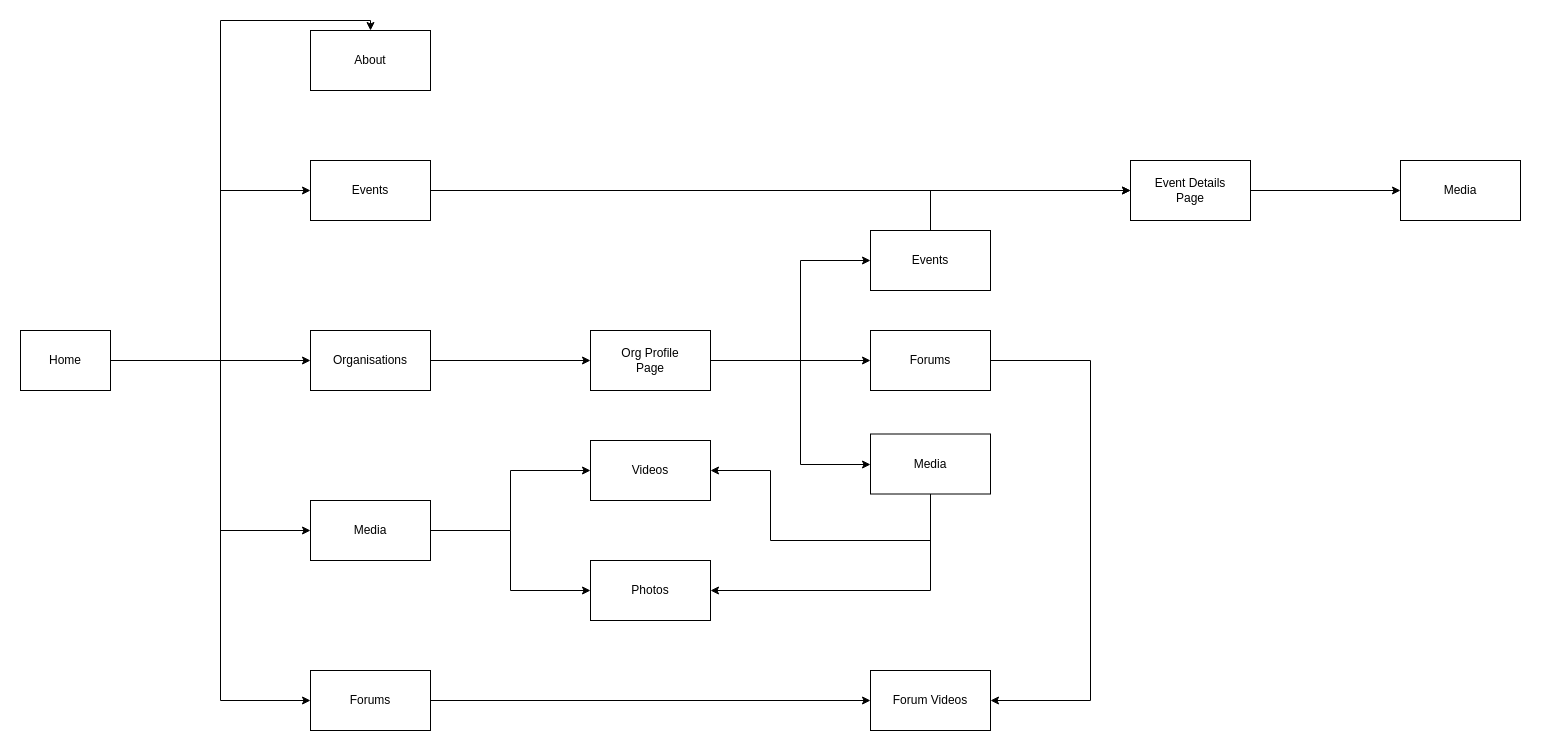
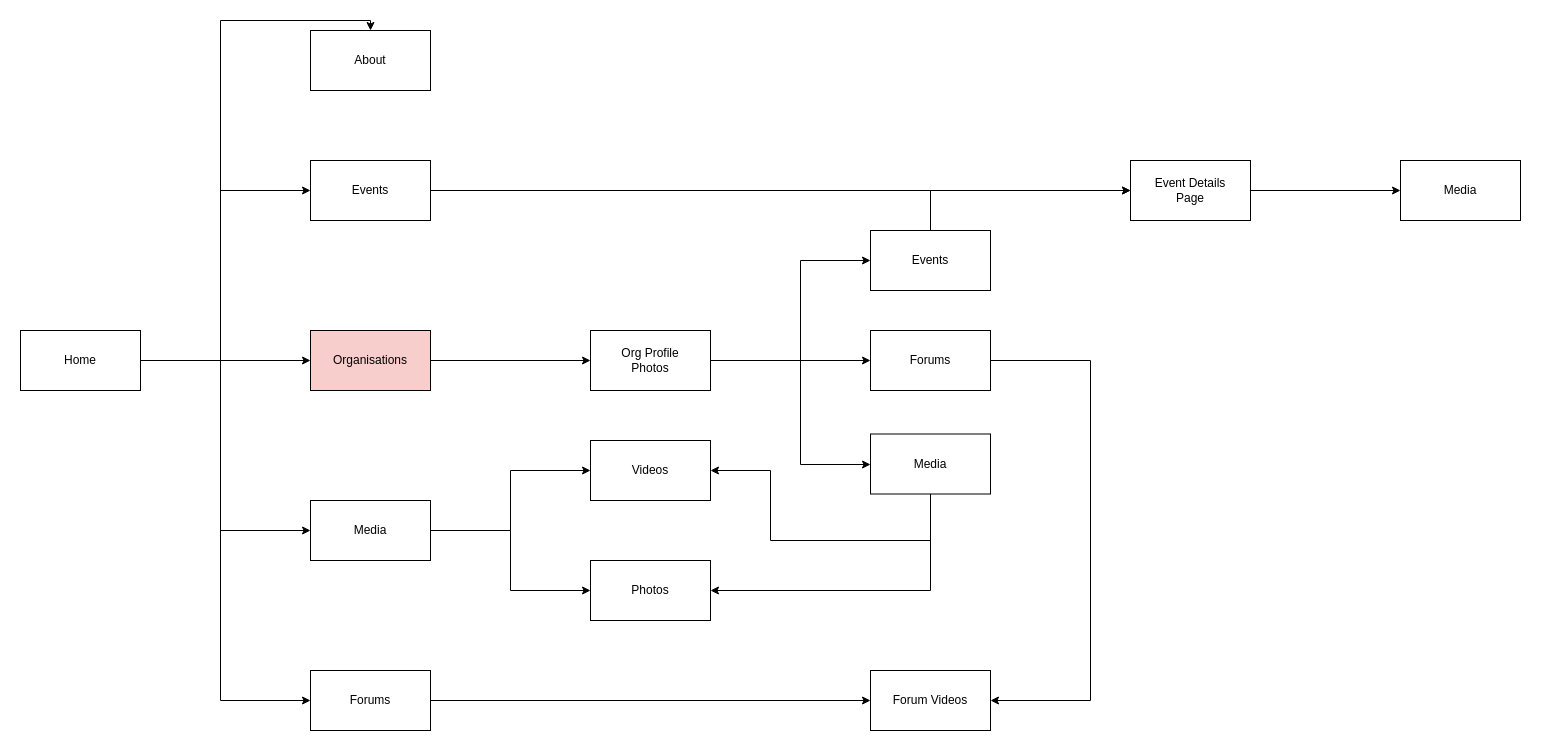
node "Home": size 90x60 -> 120x60
node "Organisations": fillcolor #ffffff -> #f8cecc
node "Org Profile Page": label "Org Profile Page" -> "Org Profile Photos"
